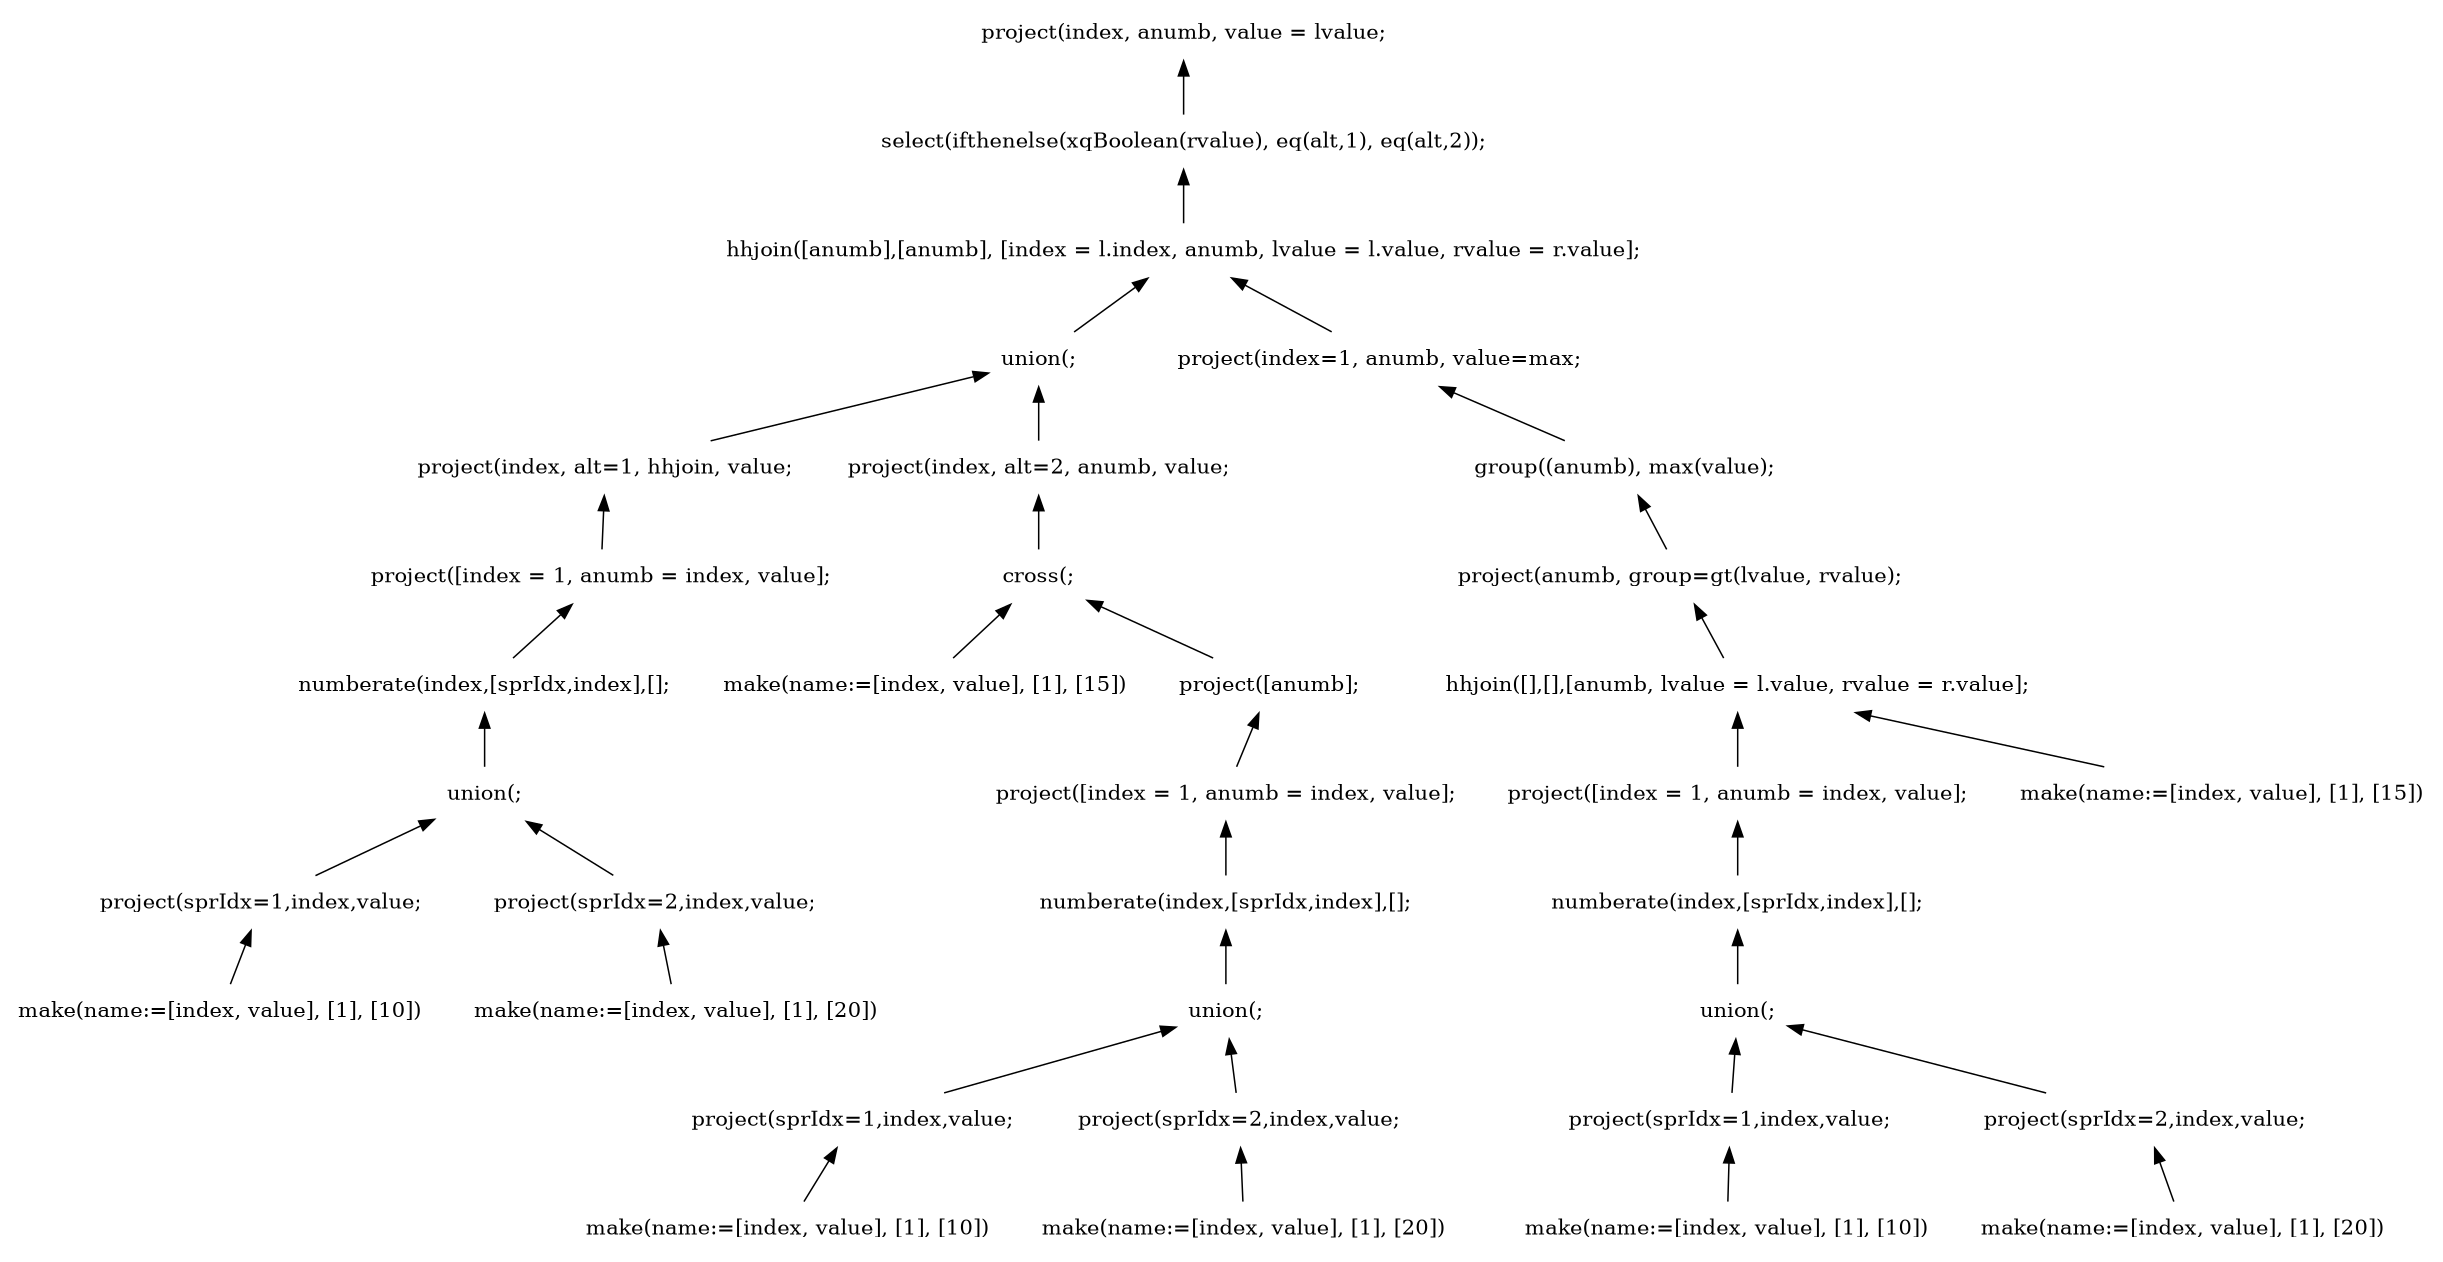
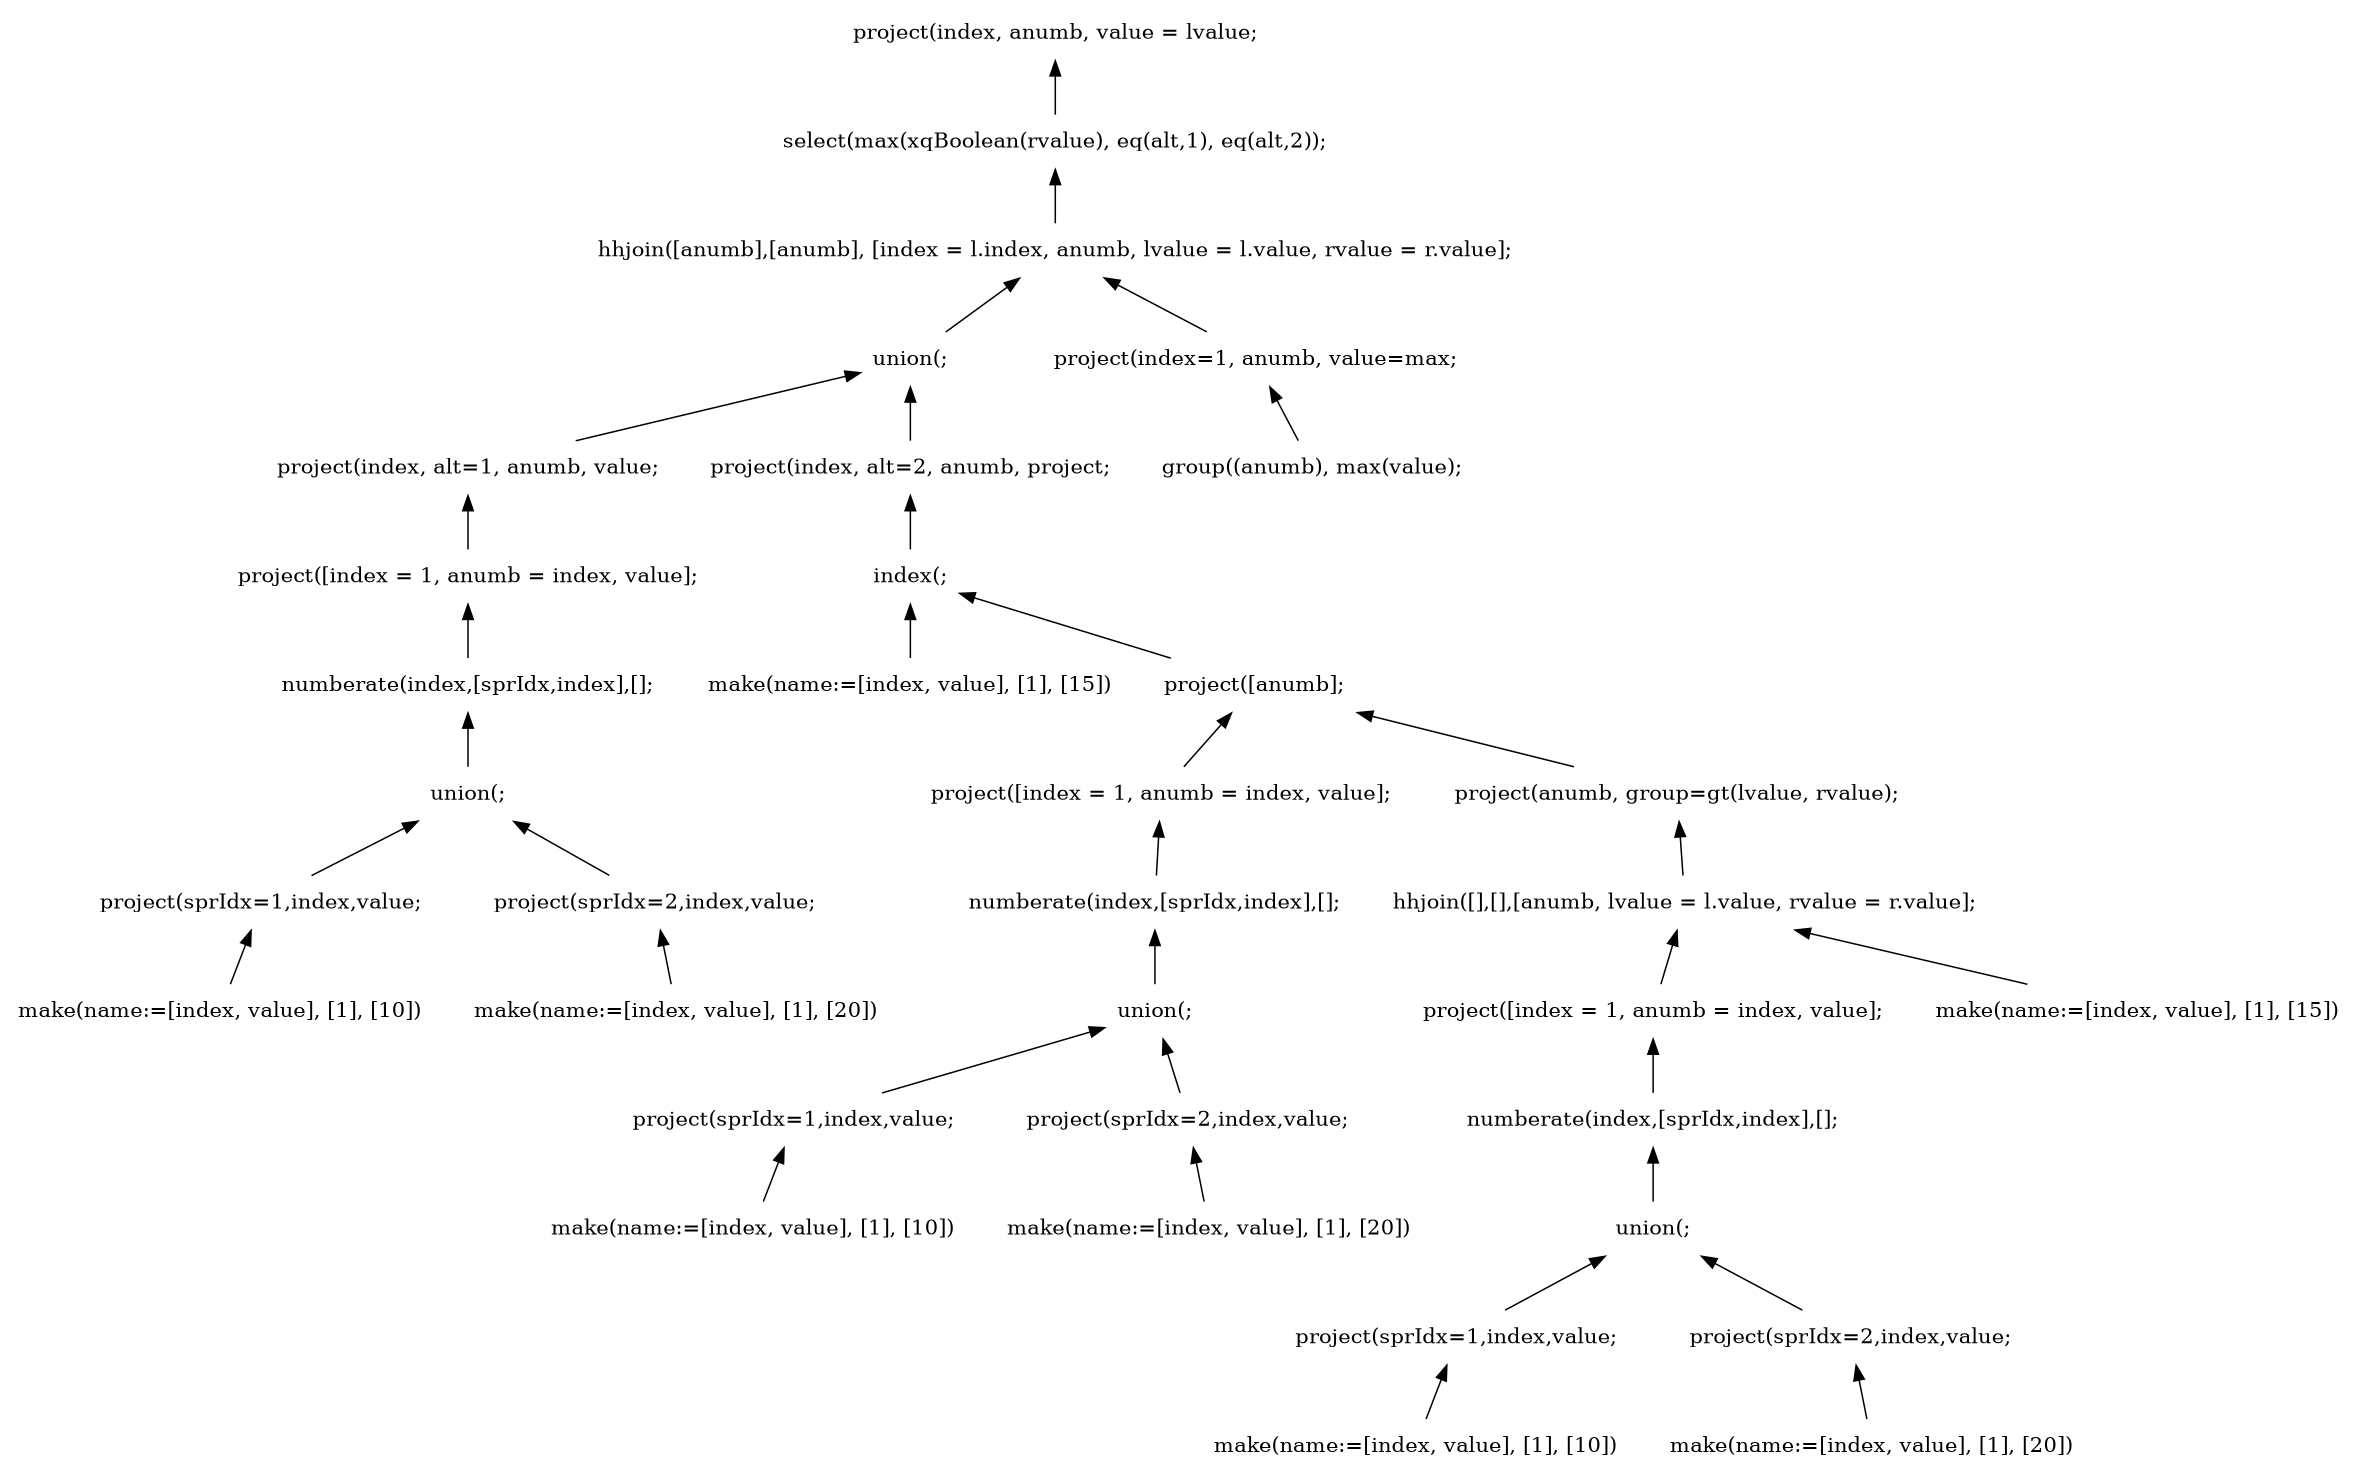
node "select(ifthenelse(xqBoolean(rvalue), eq(alt,1), eq(alt,2));": label "select(ifthenelse(xqBoolean(rvalue), eq(alt,1), eq(alt,2));" -> "select(max(xqBoolean(rvalue), eq(alt,1), eq(alt,2));"
node "project(index, alt=1, hhjoin, value;": label "project(index, alt=1, hhjoin, value;" -> "project(index, alt=1, anumb, value;"
node "project(index, alt=2, anumb, value;": label "project(index, alt=2, anumb, value;" -> "project(index, alt=2, anumb, project;"
edge "group((anumb), max(value);" -- "project(anumb, group=gt(lvalue, rvalue);": now "project([anumb];" -- "project(anumb, group=gt(lvalue, rvalue);"
node "cross(;": label "cross(;" -> "index(;"
